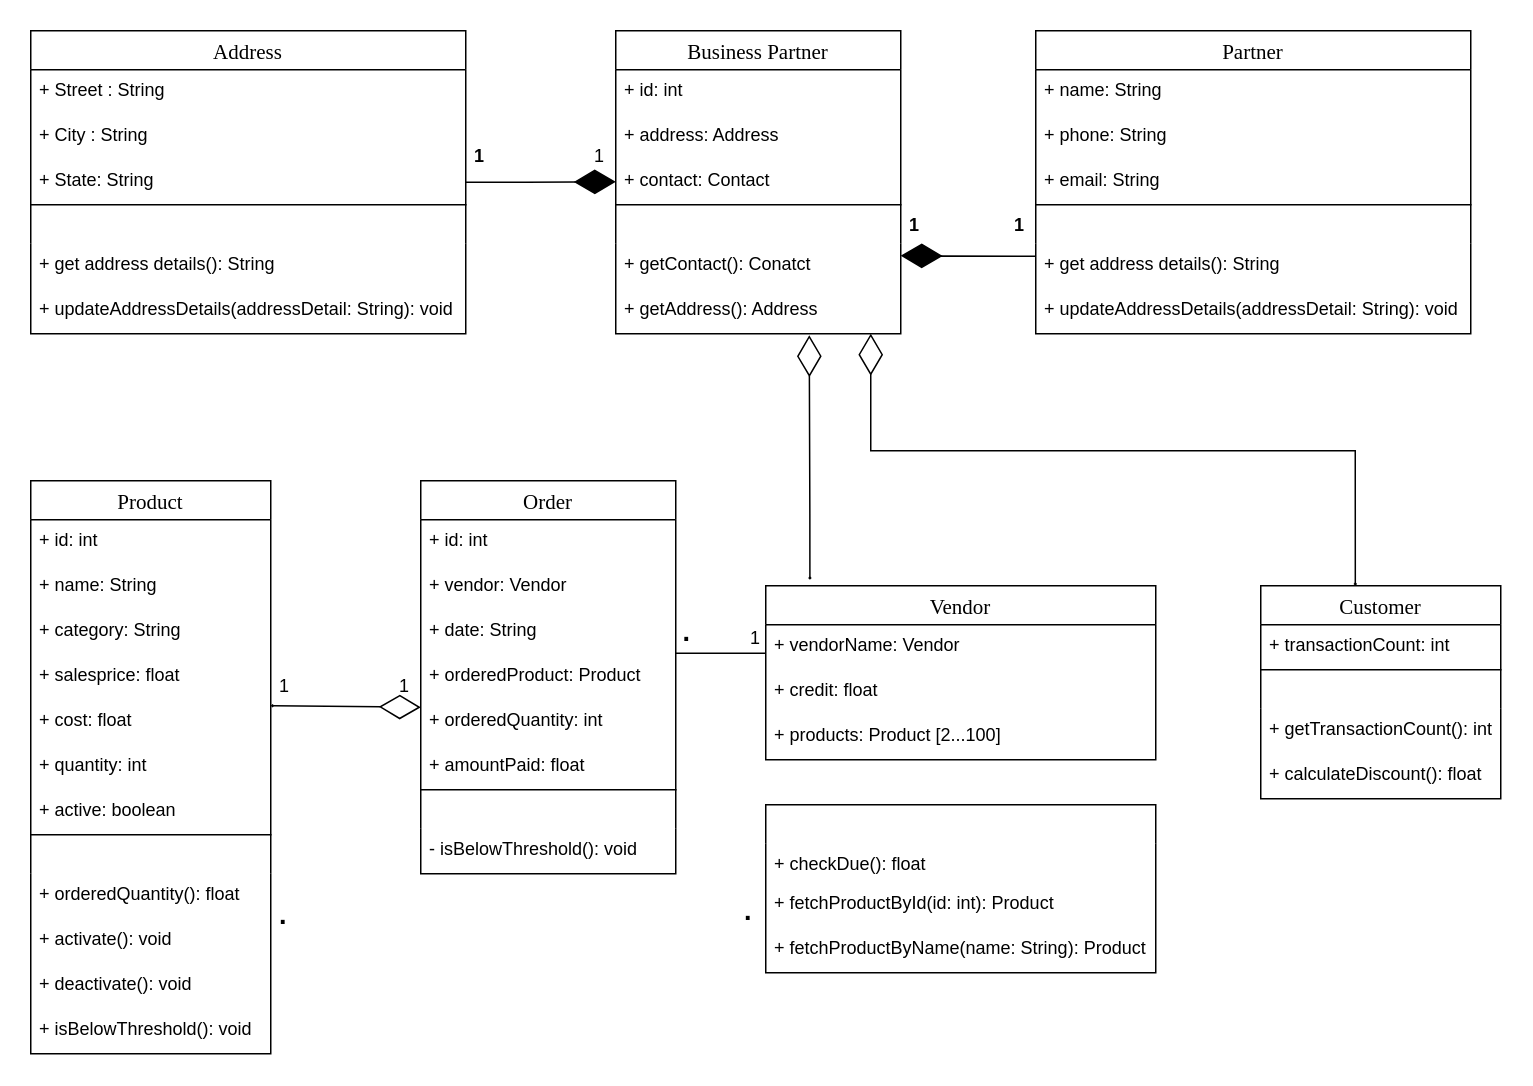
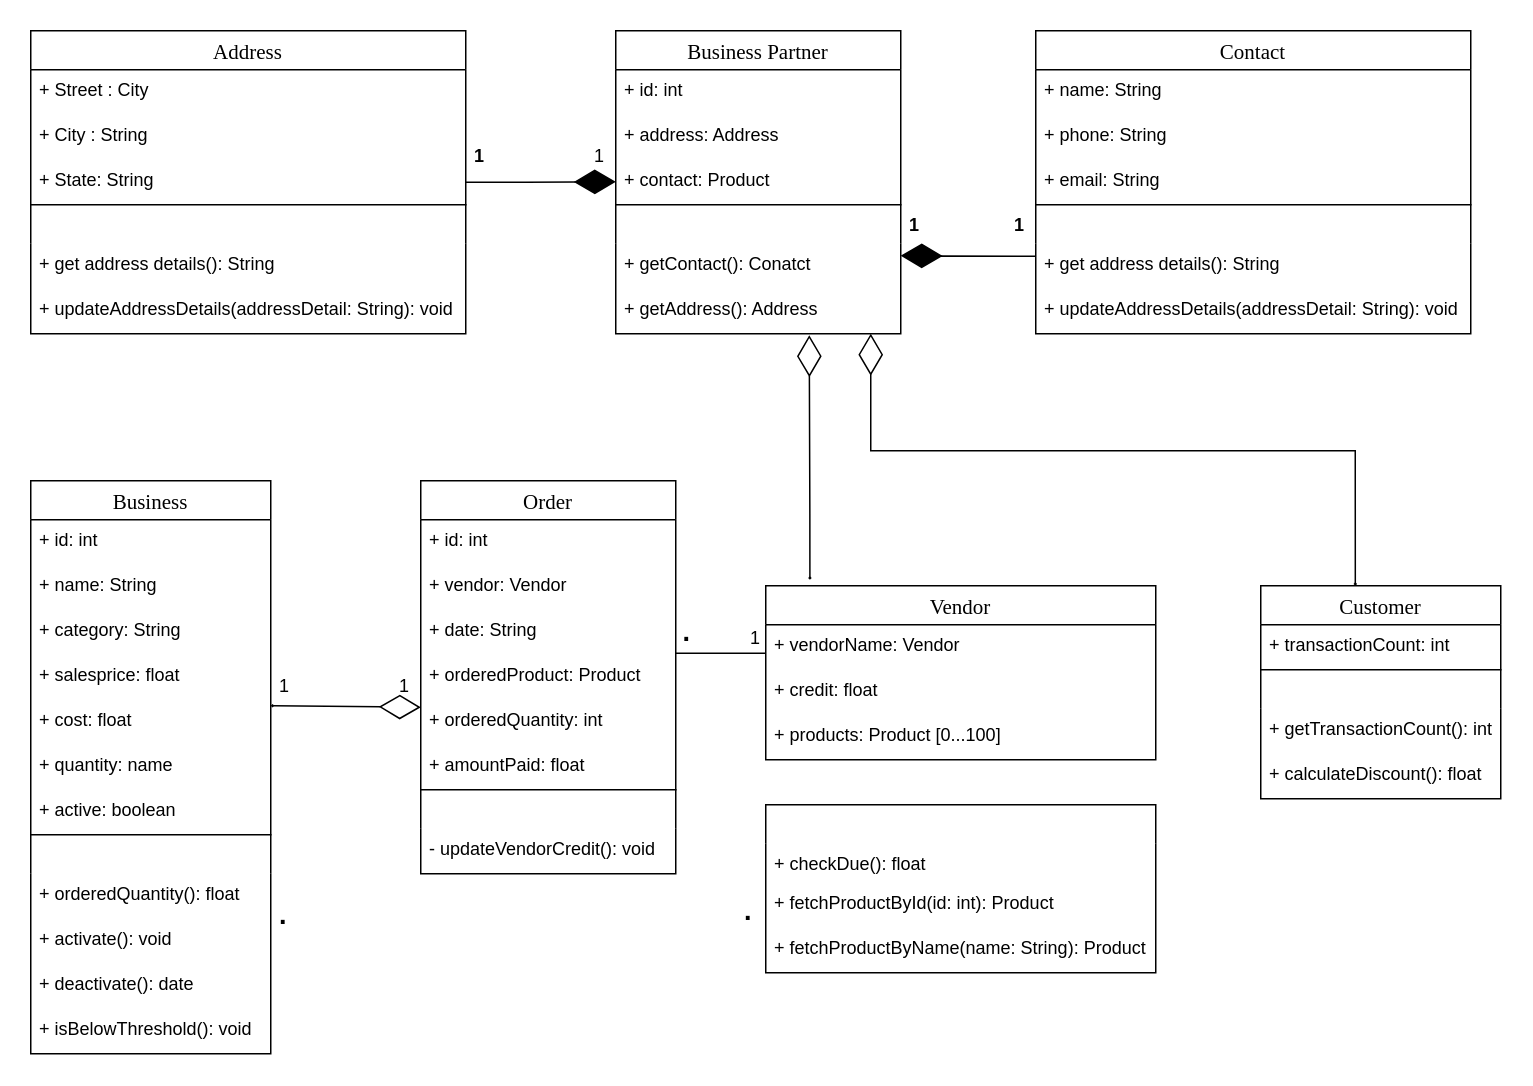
node "Partner": label "Partner" -> "Contact"
node "+ Street : String": label "+ Street : String" -> "+ Street : City"
node "+ contact: Contact": label "+ contact: Contact" -> "+ contact: Product"
node "Product": label "Product" -> "Business"
node "+ products: Product [2...100]": label "+ products: Product [2...100]" -> "+ products: Product [0...100]"
node "+ quantity: int": label "+ quantity: int" -> "+ quantity: name"
node "- isBelowThreshold(): void": label "- isBelowThreshold(): void" -> "- updateVendorCredit(): void"
node "+ deactivate(): void": label "+ deactivate(): void" -> "+ deactivate(): date"
